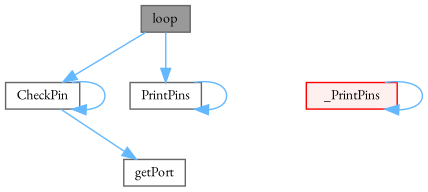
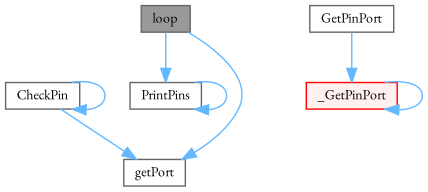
node "GetPinPort": added
edge "loop" -> "CheckPin": now "loop" -> "getPort"
node "_PrintPins": label "_PrintPins" -> "_GetPinPort"
